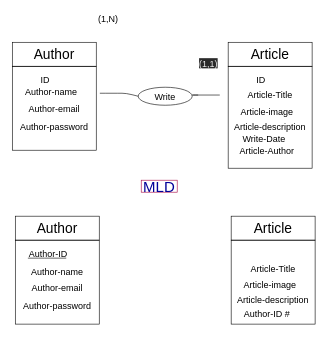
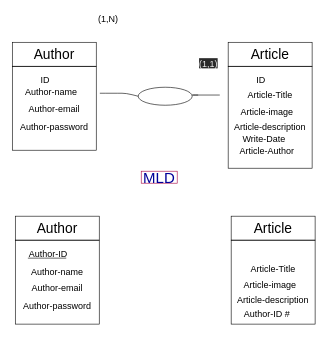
node "Write": removed
node "MLD": moved (159, 186) -> (159, 177)
